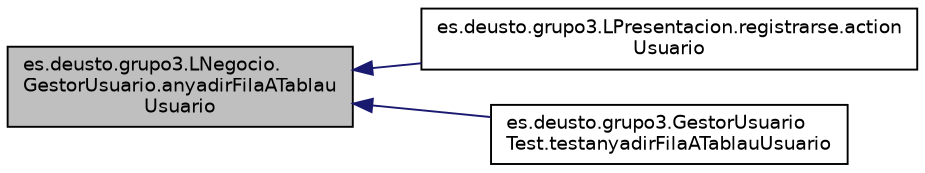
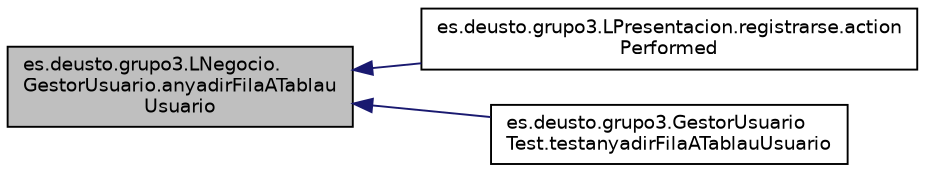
node "es.deusto.grupo3.LPresentacion.registrarse.action Usuario": label "es.deusto.grupo3.LPresentacion.registrarse.action Usuario" -> "es.deusto.grupo3.LPresentacion.registrarse.action Performed"
